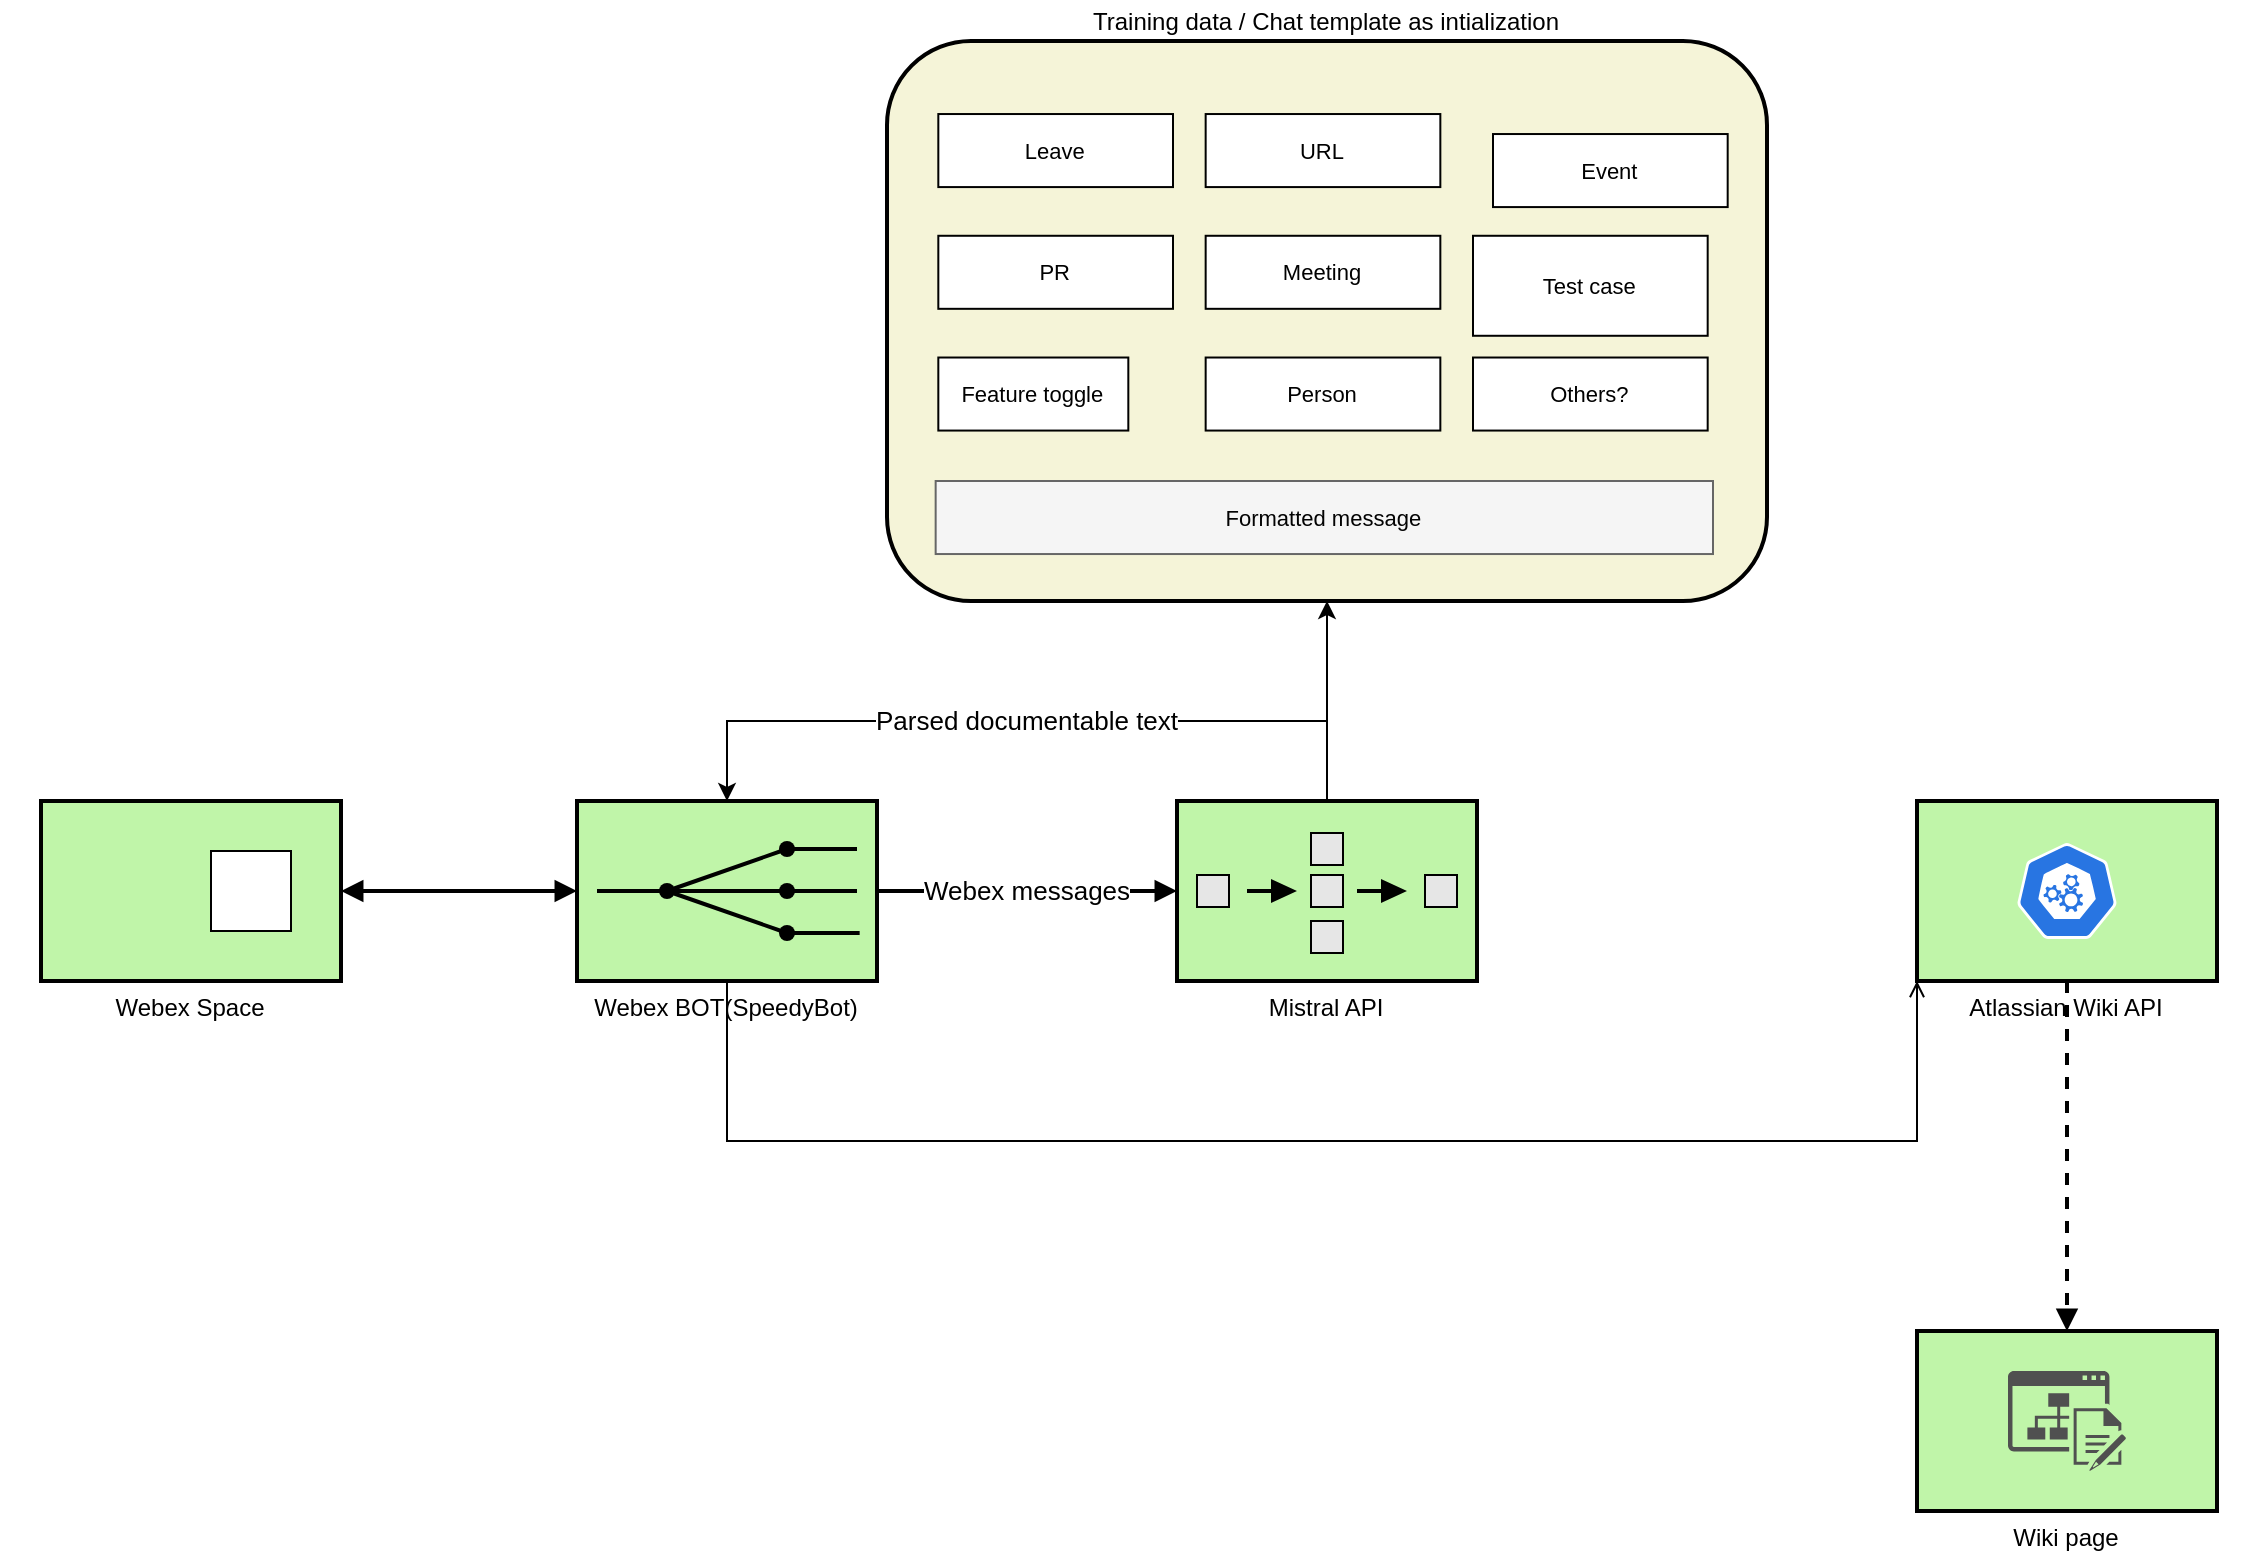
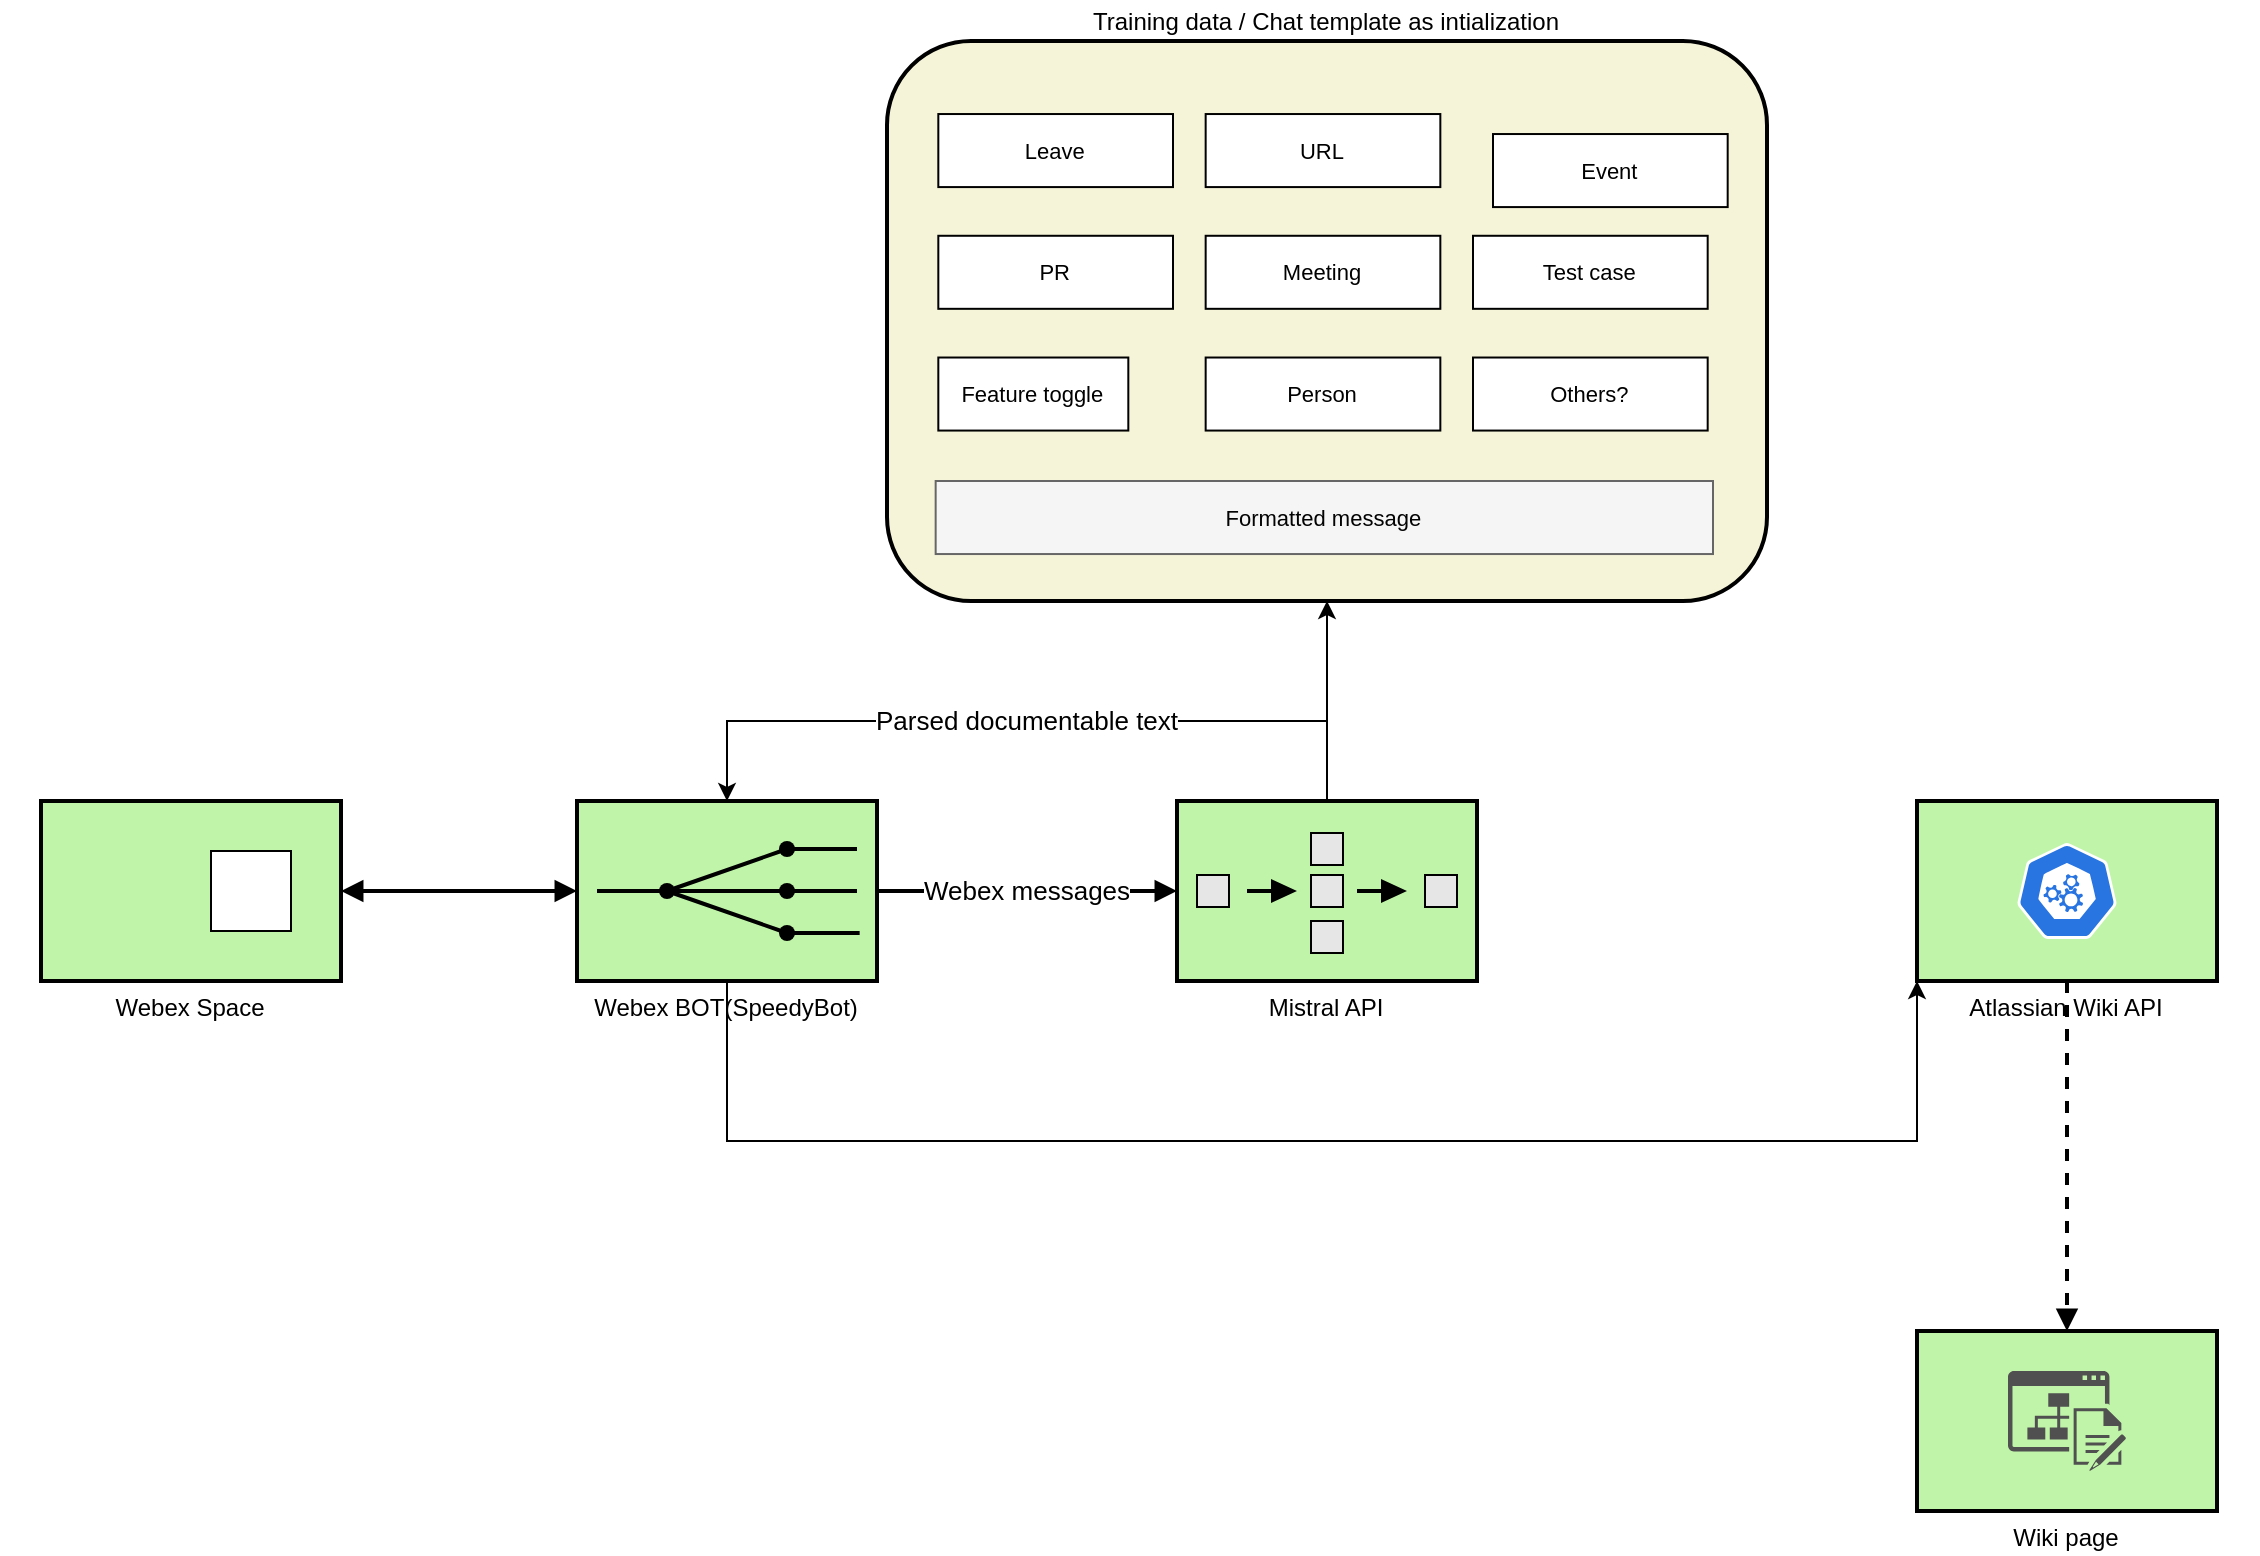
node "Test case": size 235x100 -> 235x73
edge "Webex BOT(SpeedyBot)" -> "Atlassian Wiki API": arrowhead open -> classic
